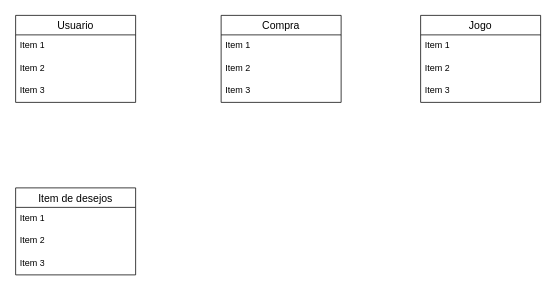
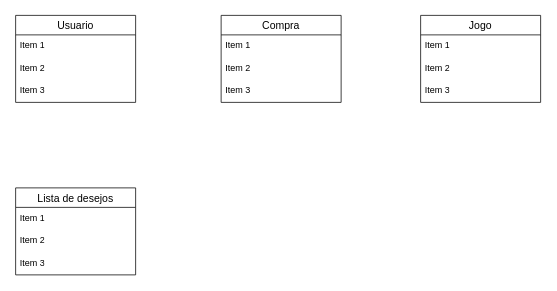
node "Item de desejos": label "Item de desejos" -> "Lista de desejos"
